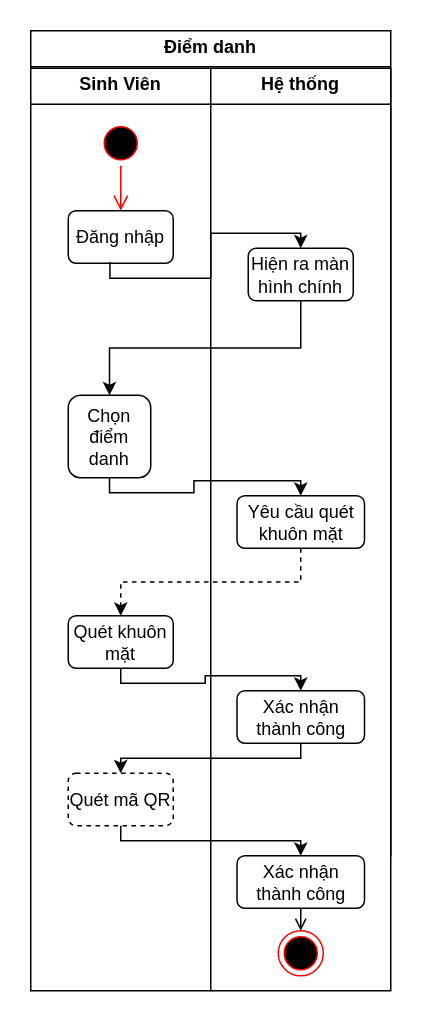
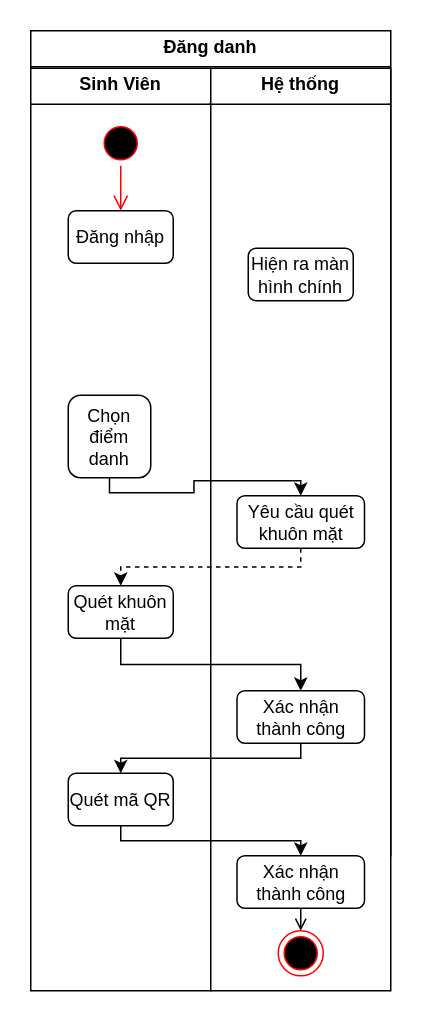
node "Điểm danh": label "Điểm danh" -> "Đăng danh"
edge "Đăng nhập" -> "Hiện ra màn hình chính": removed
edge "Hiện ra màn hình chính" -> "Chọn điểm danh": removed
node "Quét khuôn mặt": moved (121, 642) -> (121, 612)
node "Quét mã QR": style dashed -> solid
